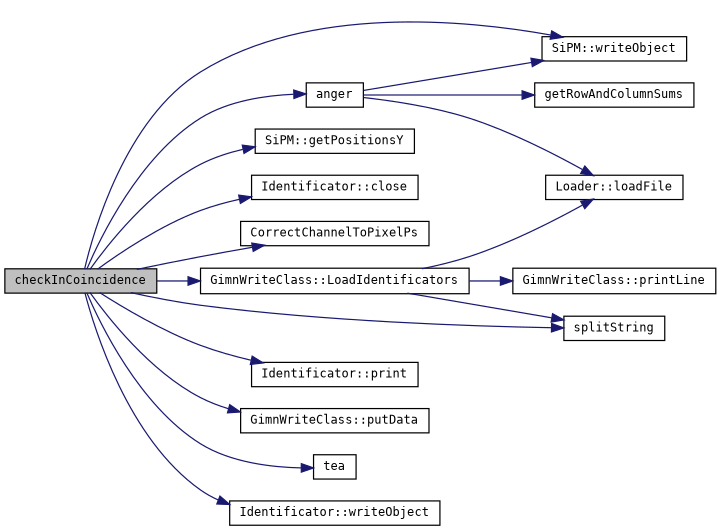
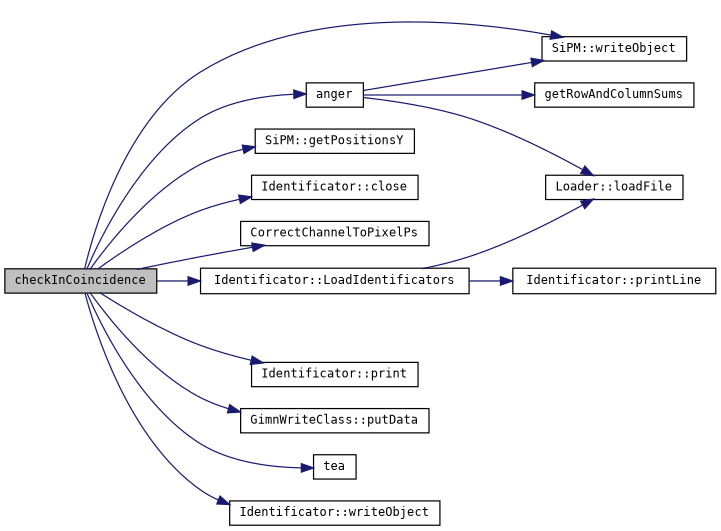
node "GimnWriteClass::LoadIdentificators": label "GimnWriteClass::LoadIdentificators" -> "Identificator::LoadIdentificators"
node "GimnWriteClass::printLine": label "GimnWriteClass::printLine" -> "Identificator::printLine"
node "splitString": removed
